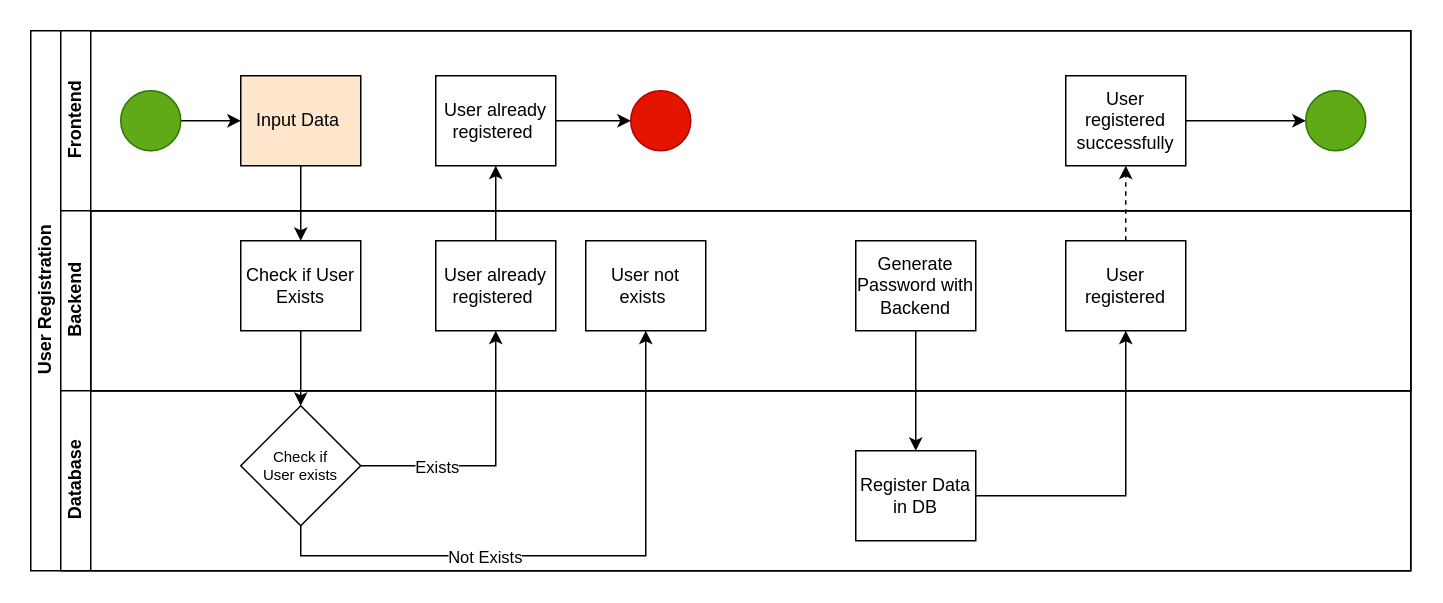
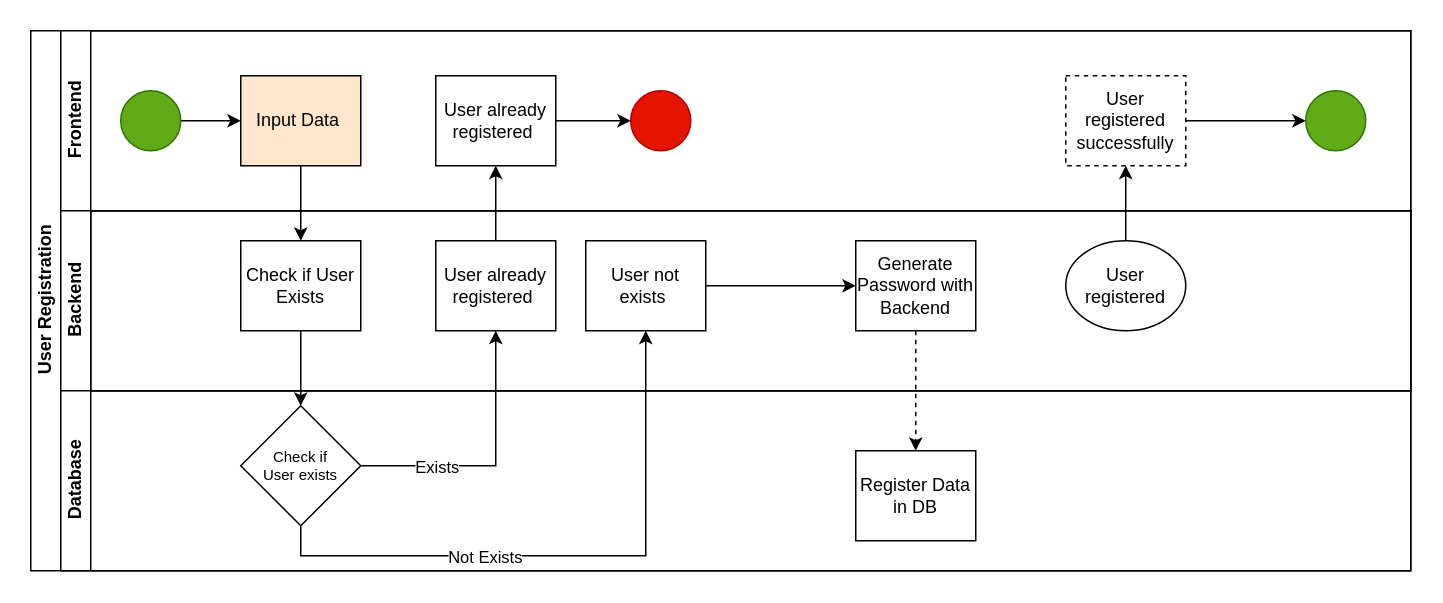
node "User registered successfully": style solid -> dashed
edge "User registered" -> "User registered successfully": style dashed -> solid
edge "User not exists" -> "Generate Password with Backend": added
node "User registered": shape rectangle -> ellipse
edge "Generate Password with Backend" -> "Register Data in DB": style solid -> dashed
edge "Register Data in DB" -> "User registered": removed
